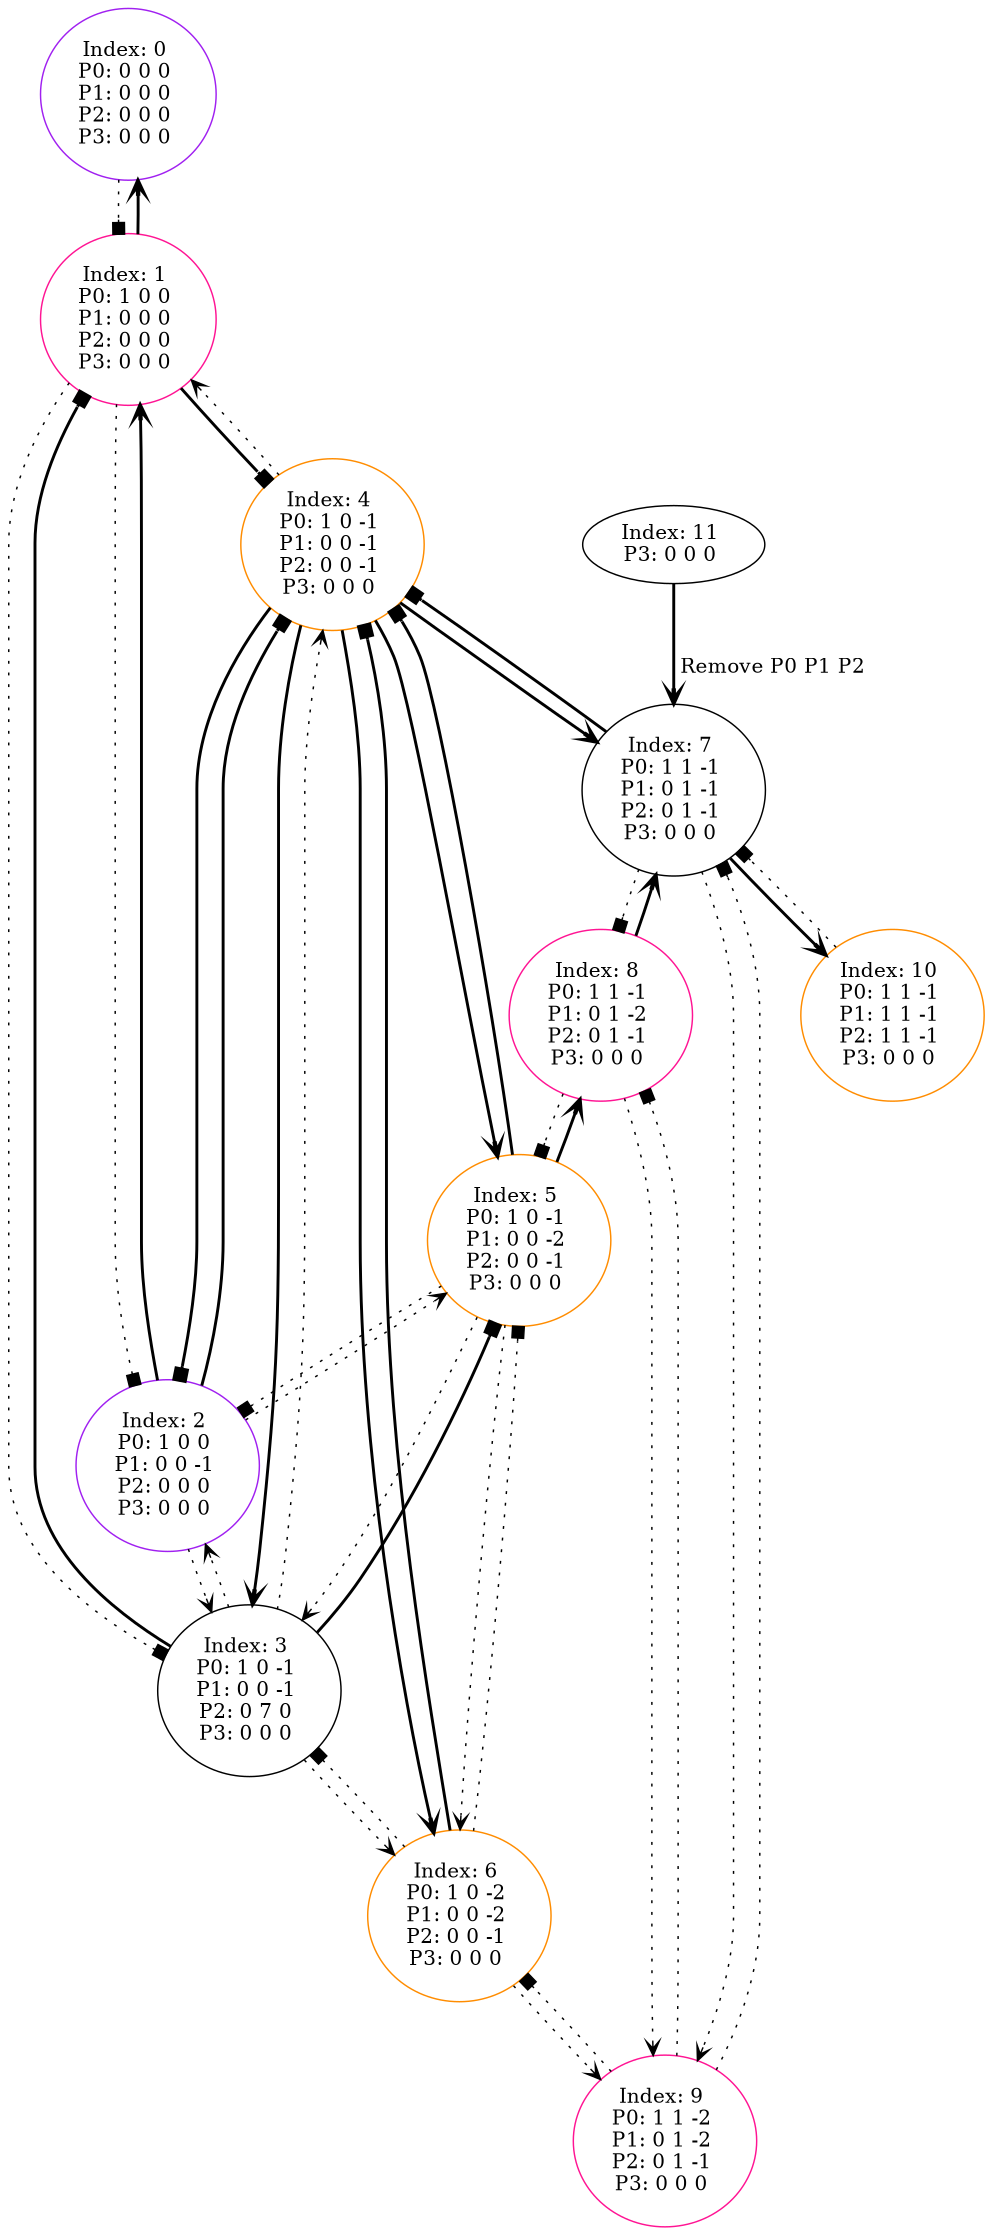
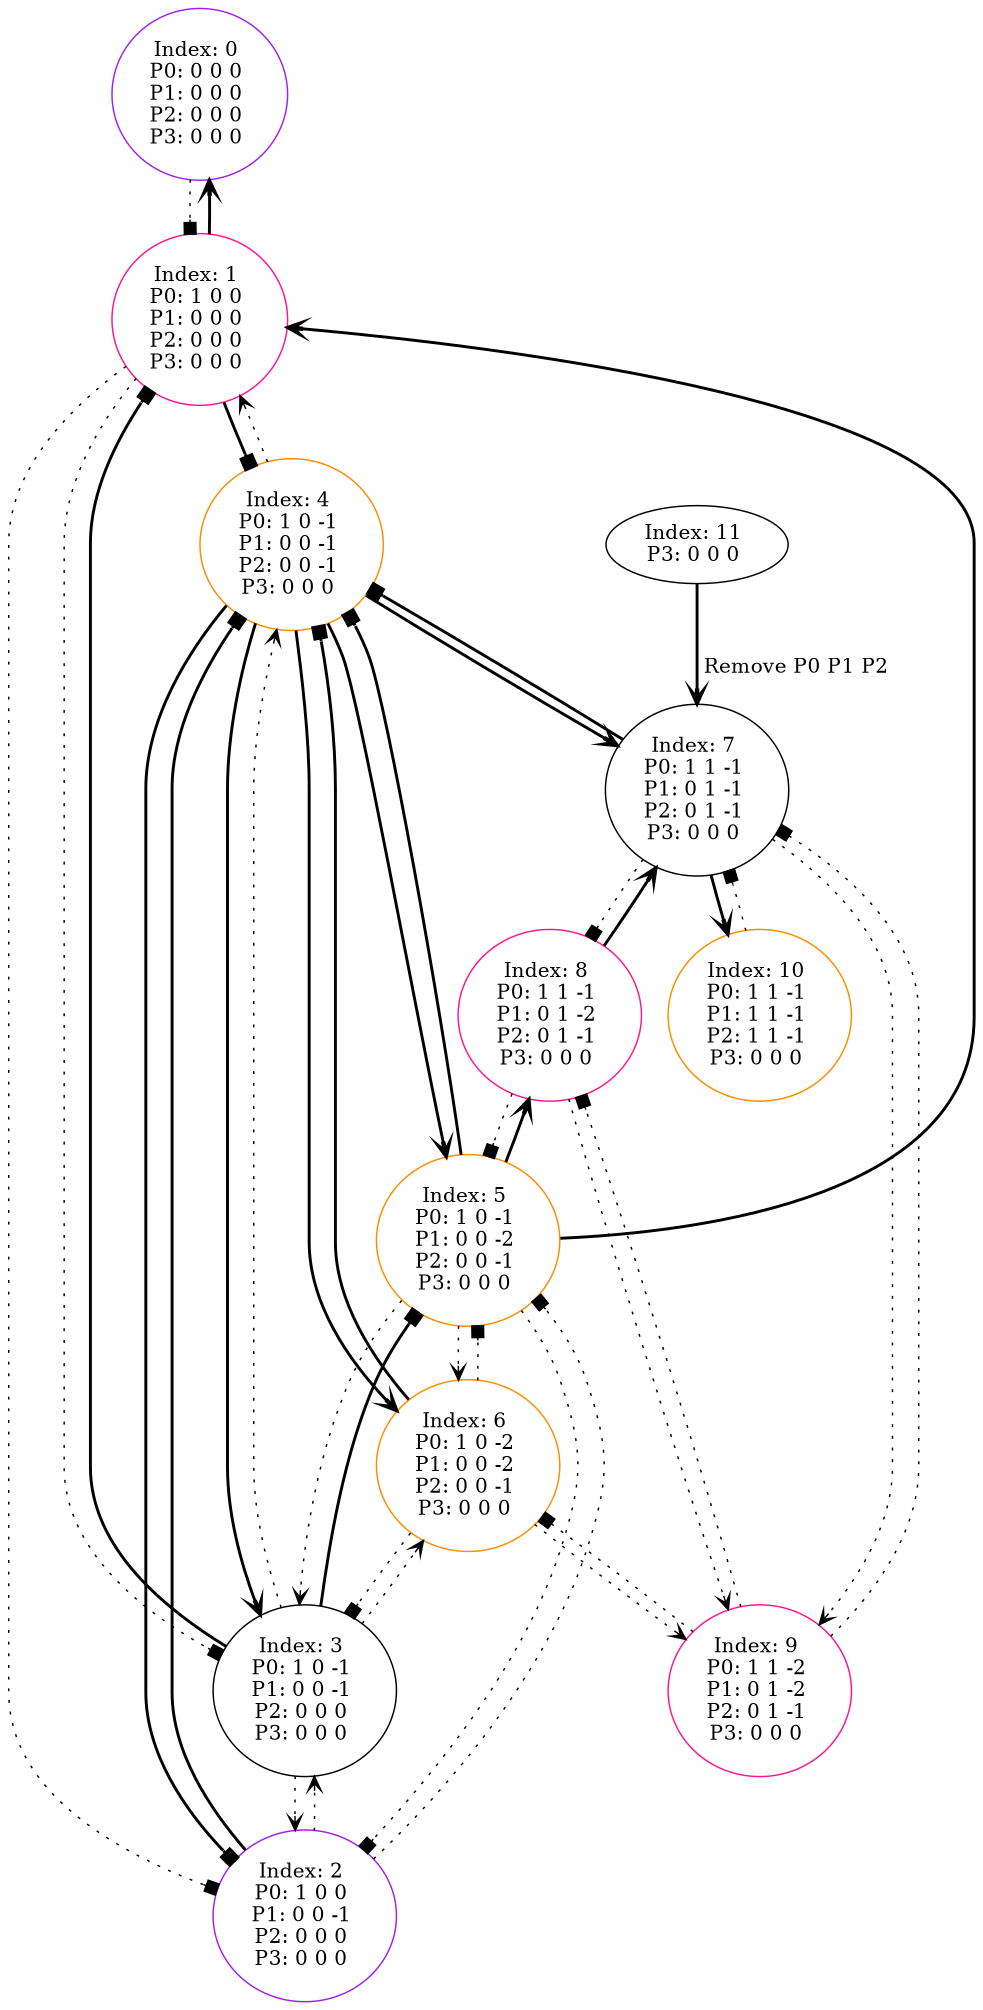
edge "Index: 2 P0: 1 0 0 P1: 0 0 -1 P2: 0 0 0 P3: 0 0 0" -> "Index: 1 P0: 1 0 0 P1: 0 0 0 P2: 0 0 0 P3: 0 0 0": now "Index: 5 P0: 1 0 -1 P1: 0 0 -2 P2: 0 0 -1 P3: 0 0 0" -> "Index: 1 P0: 1 0 0 P1: 0 0 0 P2: 0 0 0 P3: 0 0 0"
edge "Index: 2 P0: 1 0 0 P1: 0 0 -1 P2: 0 0 0 P3: 0 0 0" -> "Index: 5 P0: 1 0 -1 P1: 0 0 -2 P2: 0 0 -1 P3: 0 0 0": arrowhead vee -> box
node "Index: 3 P0: 1 0 -1 P1: 0 0 -1 P2: 0 7 0 P3: 0 0 0": label "Index: 3 P0: 1 0 -1 P1: 0 0 -1 P2: 0 7 0 P3: 0 0 0" -> "Index: 3 P0: 1 0 -1 P1: 0 0 -1 P2: 0 0 0 P3: 0 0 0"
